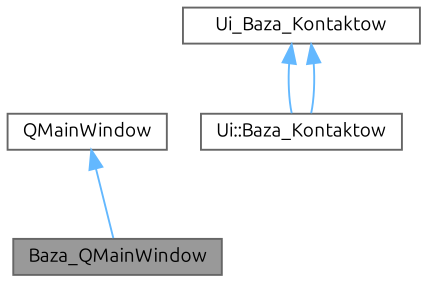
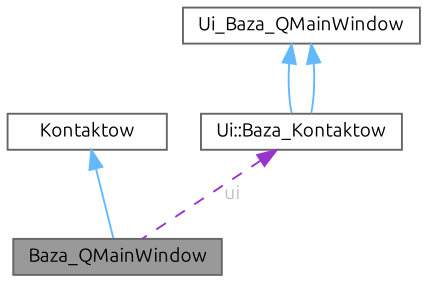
node "Ui_Baza_Kontaktow": label "Ui_Baza_Kontaktow" -> "Ui_Baza_QMainWindow"
node "QMainWindow": label "QMainWindow" -> "Kontaktow"
edge "Baza_QMainWindow" -> "Ui::Baza_Kontaktow": added, label "ui"
